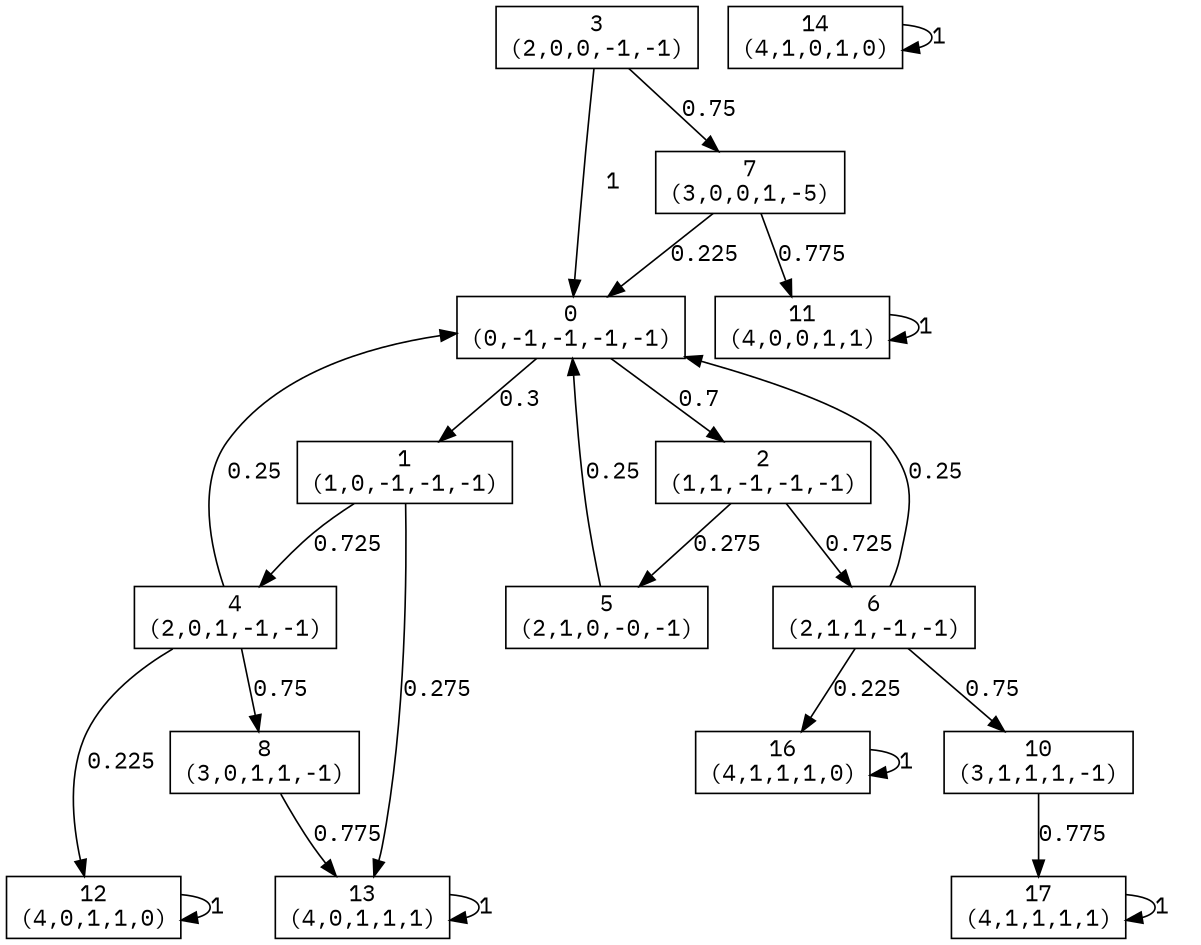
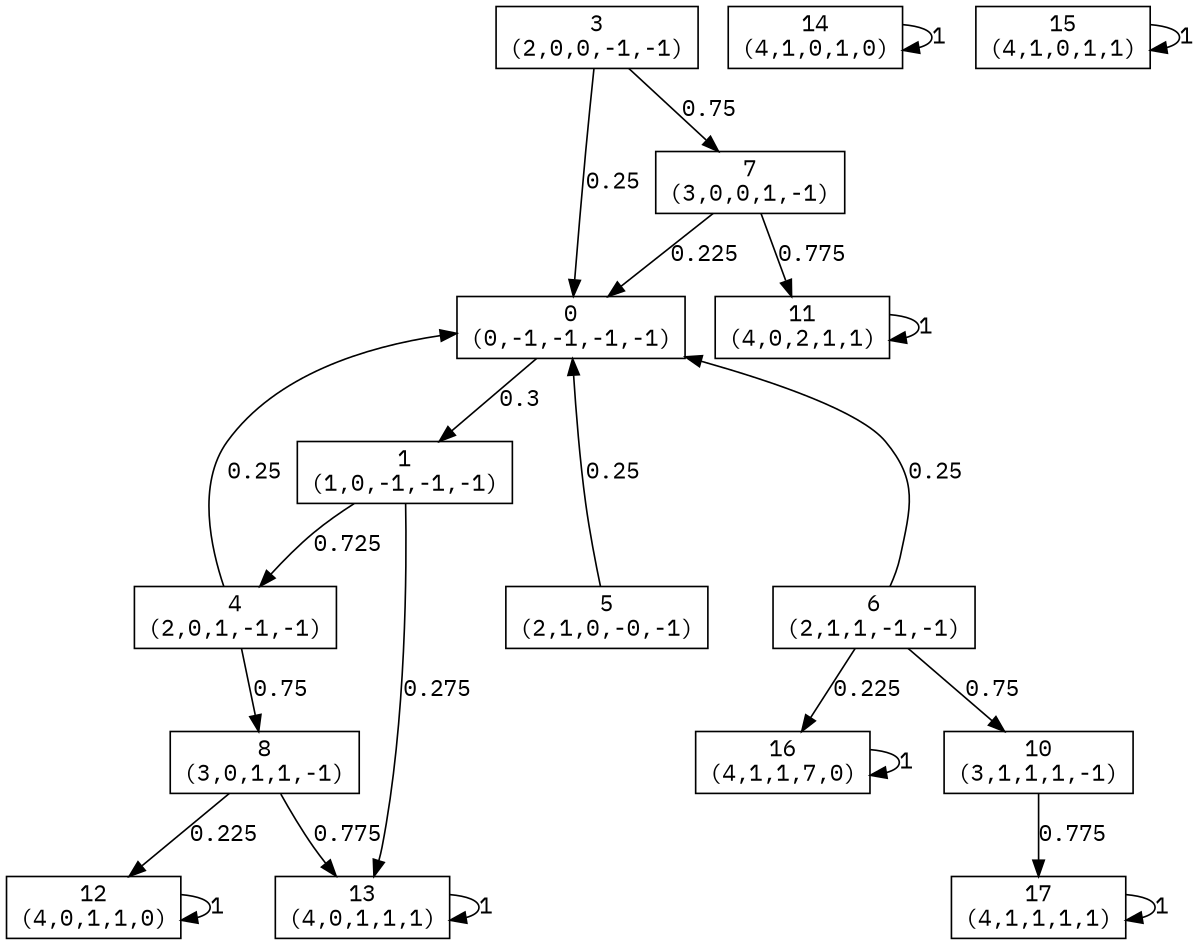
node "15 (4,1,0,1,1)": added
edge "3 (2,0,0,-1,-1)" -> "0 (0,-1,-1,-1,-1)": label "1" -> "0.25"
node "7 (3,0,0,1,-5)": label "7 (3,0,0,1,-5)" -> "7 (3,0,0,1,-1)"
node "11 (4,0,0,1,1)": label "11 (4,0,0,1,1)" -> "11 (4,0,2,1,1)"
node "2 (1,1,-1,-1,-1)": removed
edge "4 (2,0,1,-1,-1)" -> "12 (4,0,1,1,0)": now "8 (3,0,1,1,-1)" -> "12 (4,0,1,1,0)"
node "16 (4,1,1,1,0)": label "16 (4,1,1,1,0)" -> "16 (4,1,1,7,0)"
